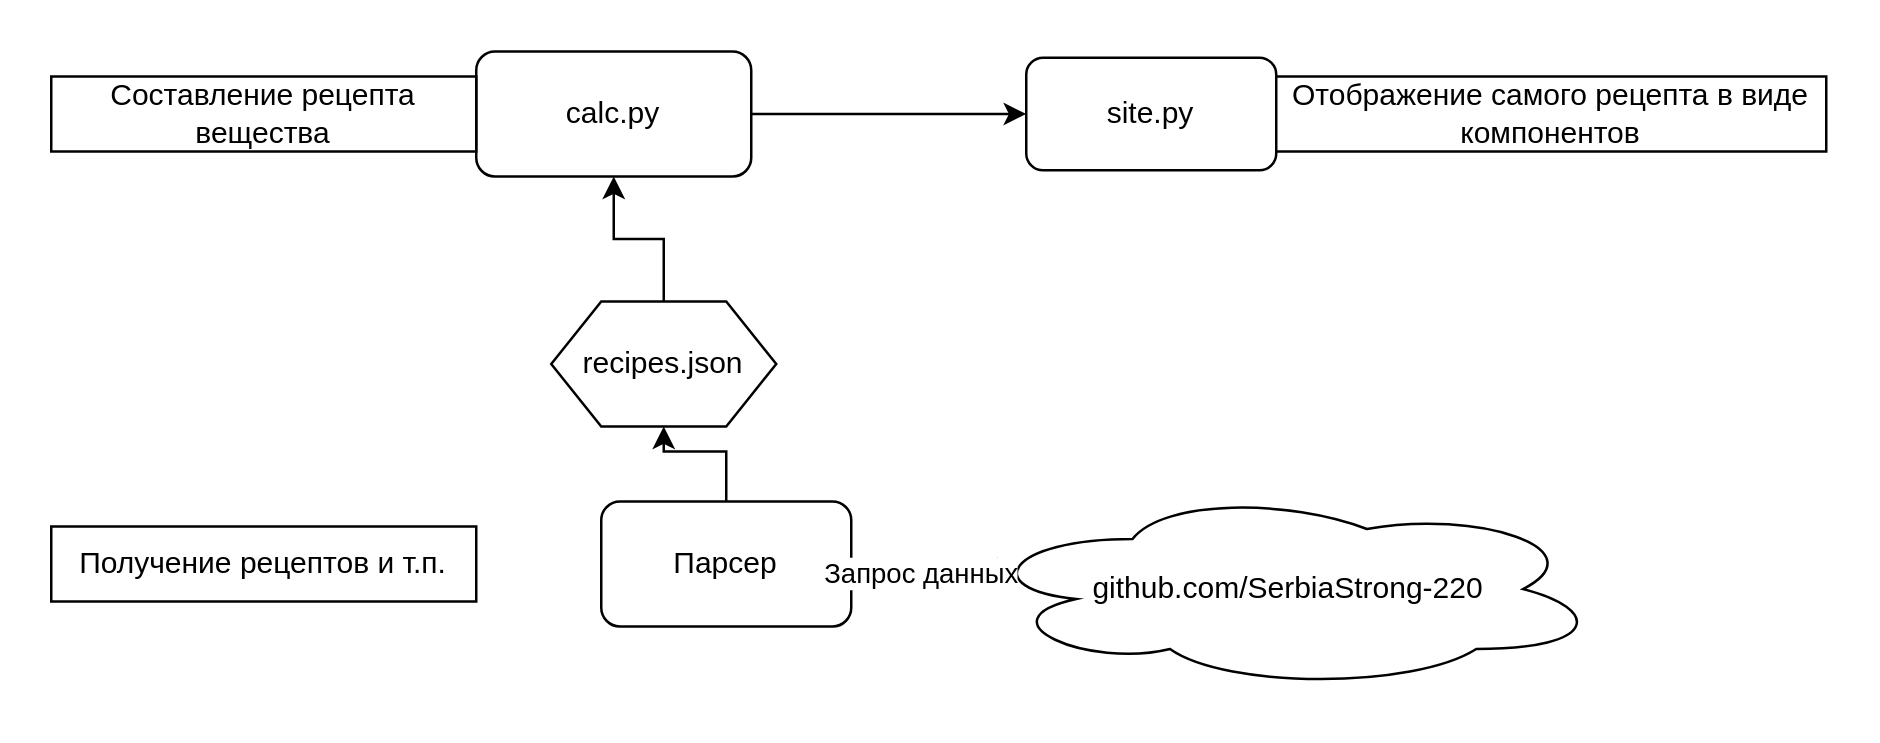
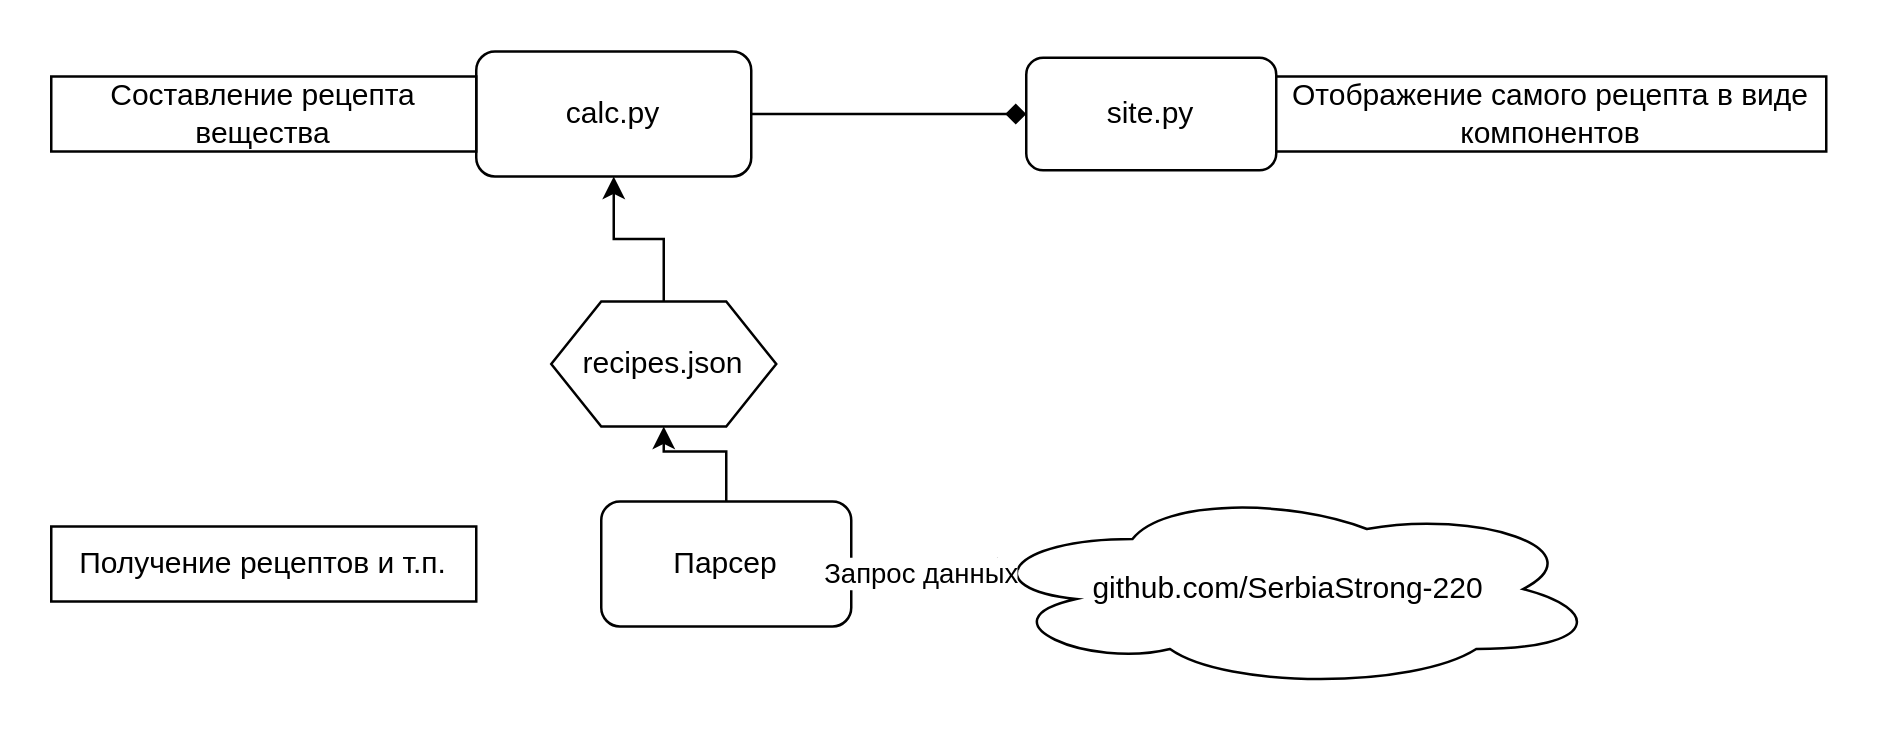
edge "calc.py" -> "site.py": arrowhead classic -> diamond
